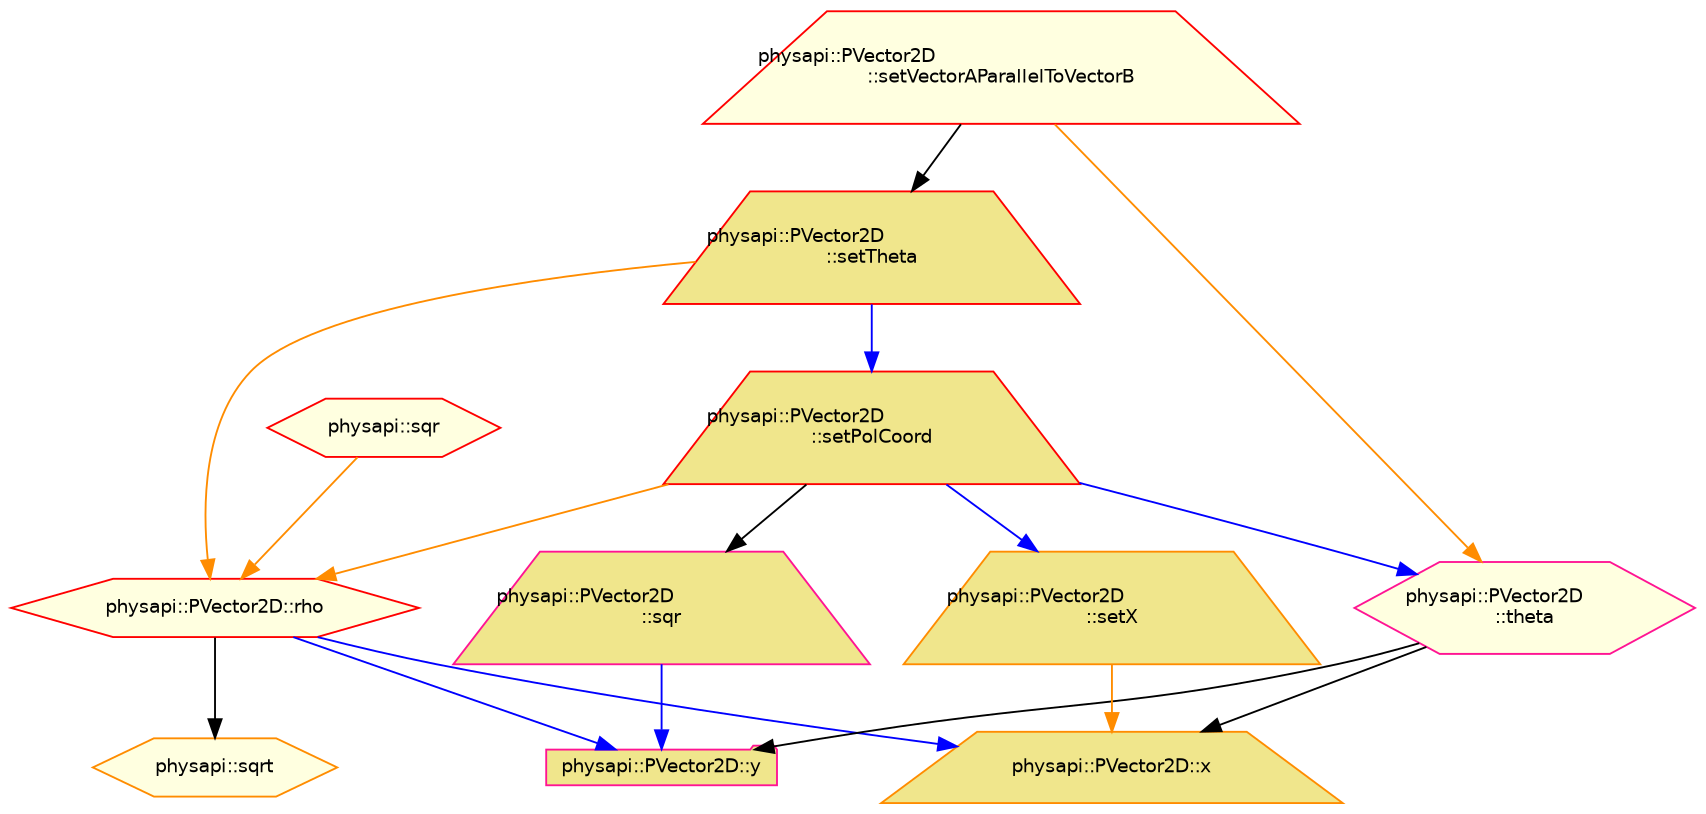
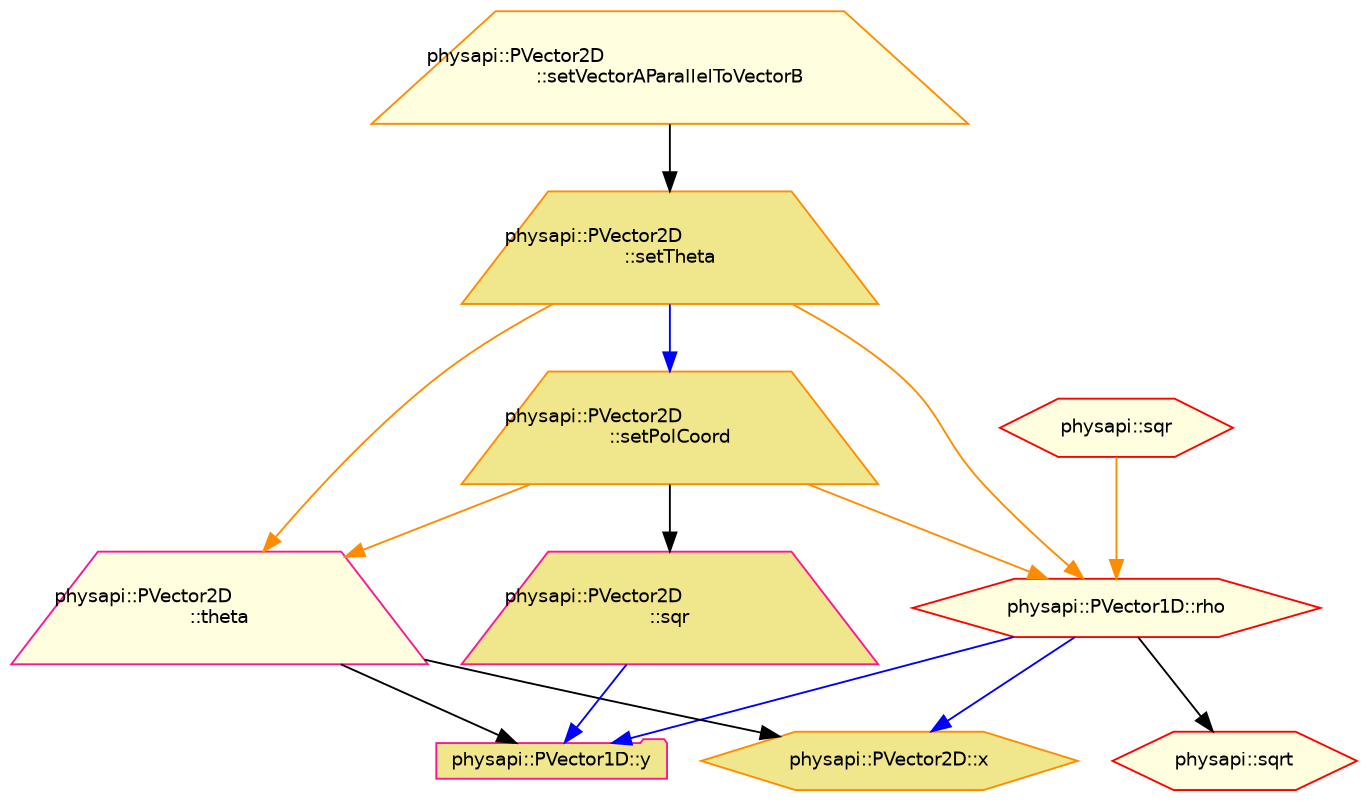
node "physapi::PVector2D ::setVectorAParallelToVectorB": color red -> darkorange
node "physapi::PVector2D ::setTheta": color red -> darkorange
edge "physapi::PVector2D ::setVectorAParallelToVectorB" -> "physapi::PVector2D ::theta": now "physapi::PVector2D ::setTheta" -> "physapi::PVector2D ::theta"
node "physapi::PVector2D ::setPolCoord": color red -> darkorange
edge "physapi::PVector2D ::setPolCoord" -> "physapi::PVector2D ::theta": color blue -> darkorange
node "physapi::PVector2D::rho": label "physapi::PVector2D::rho" -> "physapi::PVector1D::rho"
node "physapi::PVector2D ::setX": removed
node "physapi::PVector2D ::theta": shape hexagon -> trapezium
node "physapi::sqrt": color darkorange -> red
node "physapi::PVector2D::y": label "physapi::PVector2D::y" -> "physapi::PVector1D::y"
node "physapi::PVector2D::x": shape trapezium -> hexagon
